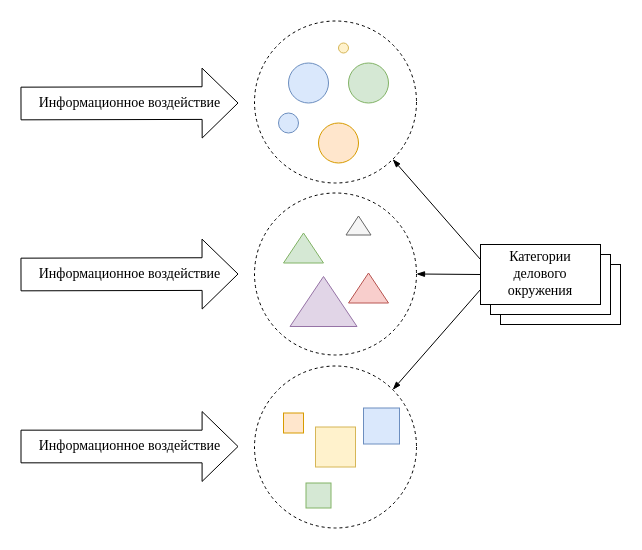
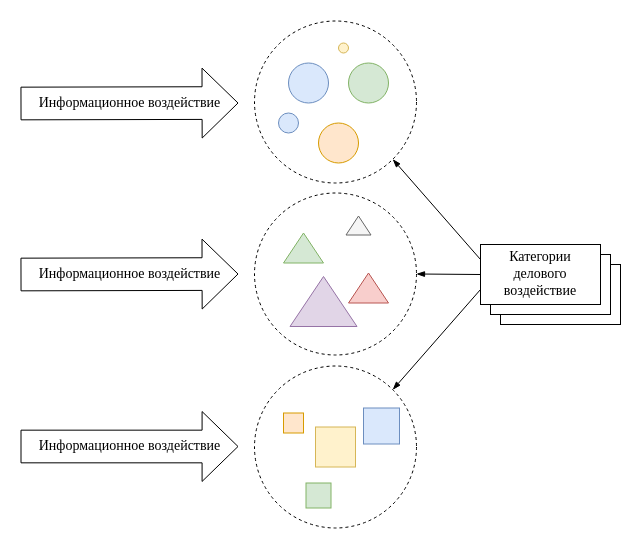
node "Категории делового окружения": label "Категории делового окружения" -> "Категории делового воздействие"
